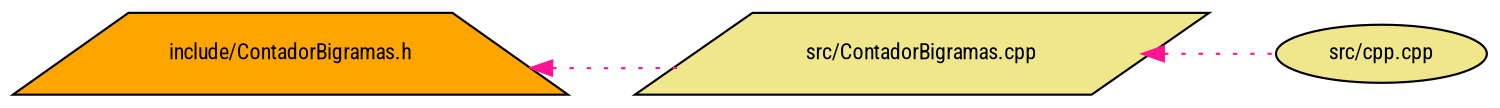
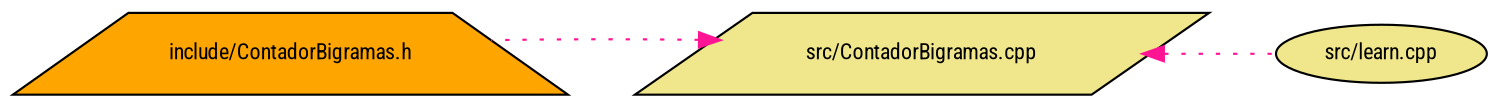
node "src/cpp.cpp": label "src/cpp.cpp" -> "src/learn.cpp"
edge "src/ContadorBigramas.cpp" -> "include/ContadorBigramas.h": reversed
